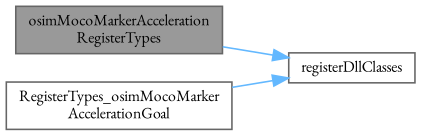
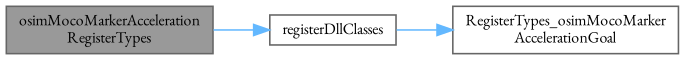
edge "RegisterTypes_osimMocoMarker AccelerationGoal" -> "registerDllClasses": reversed
